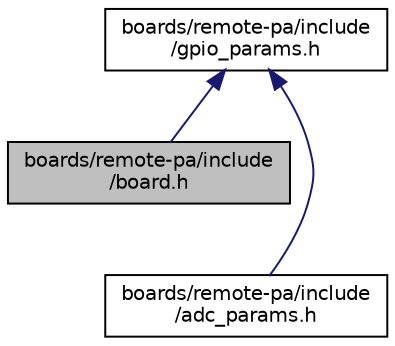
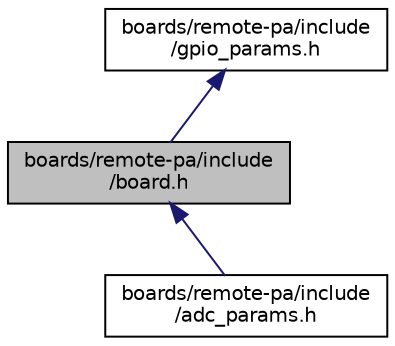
edge "boards/remote-pa/include /adc_params.h" -> "boards/remote-pa/include /gpio_params.h": now "boards/remote-pa/include /adc_params.h" -> "boards/remote-pa/include /board.h"
